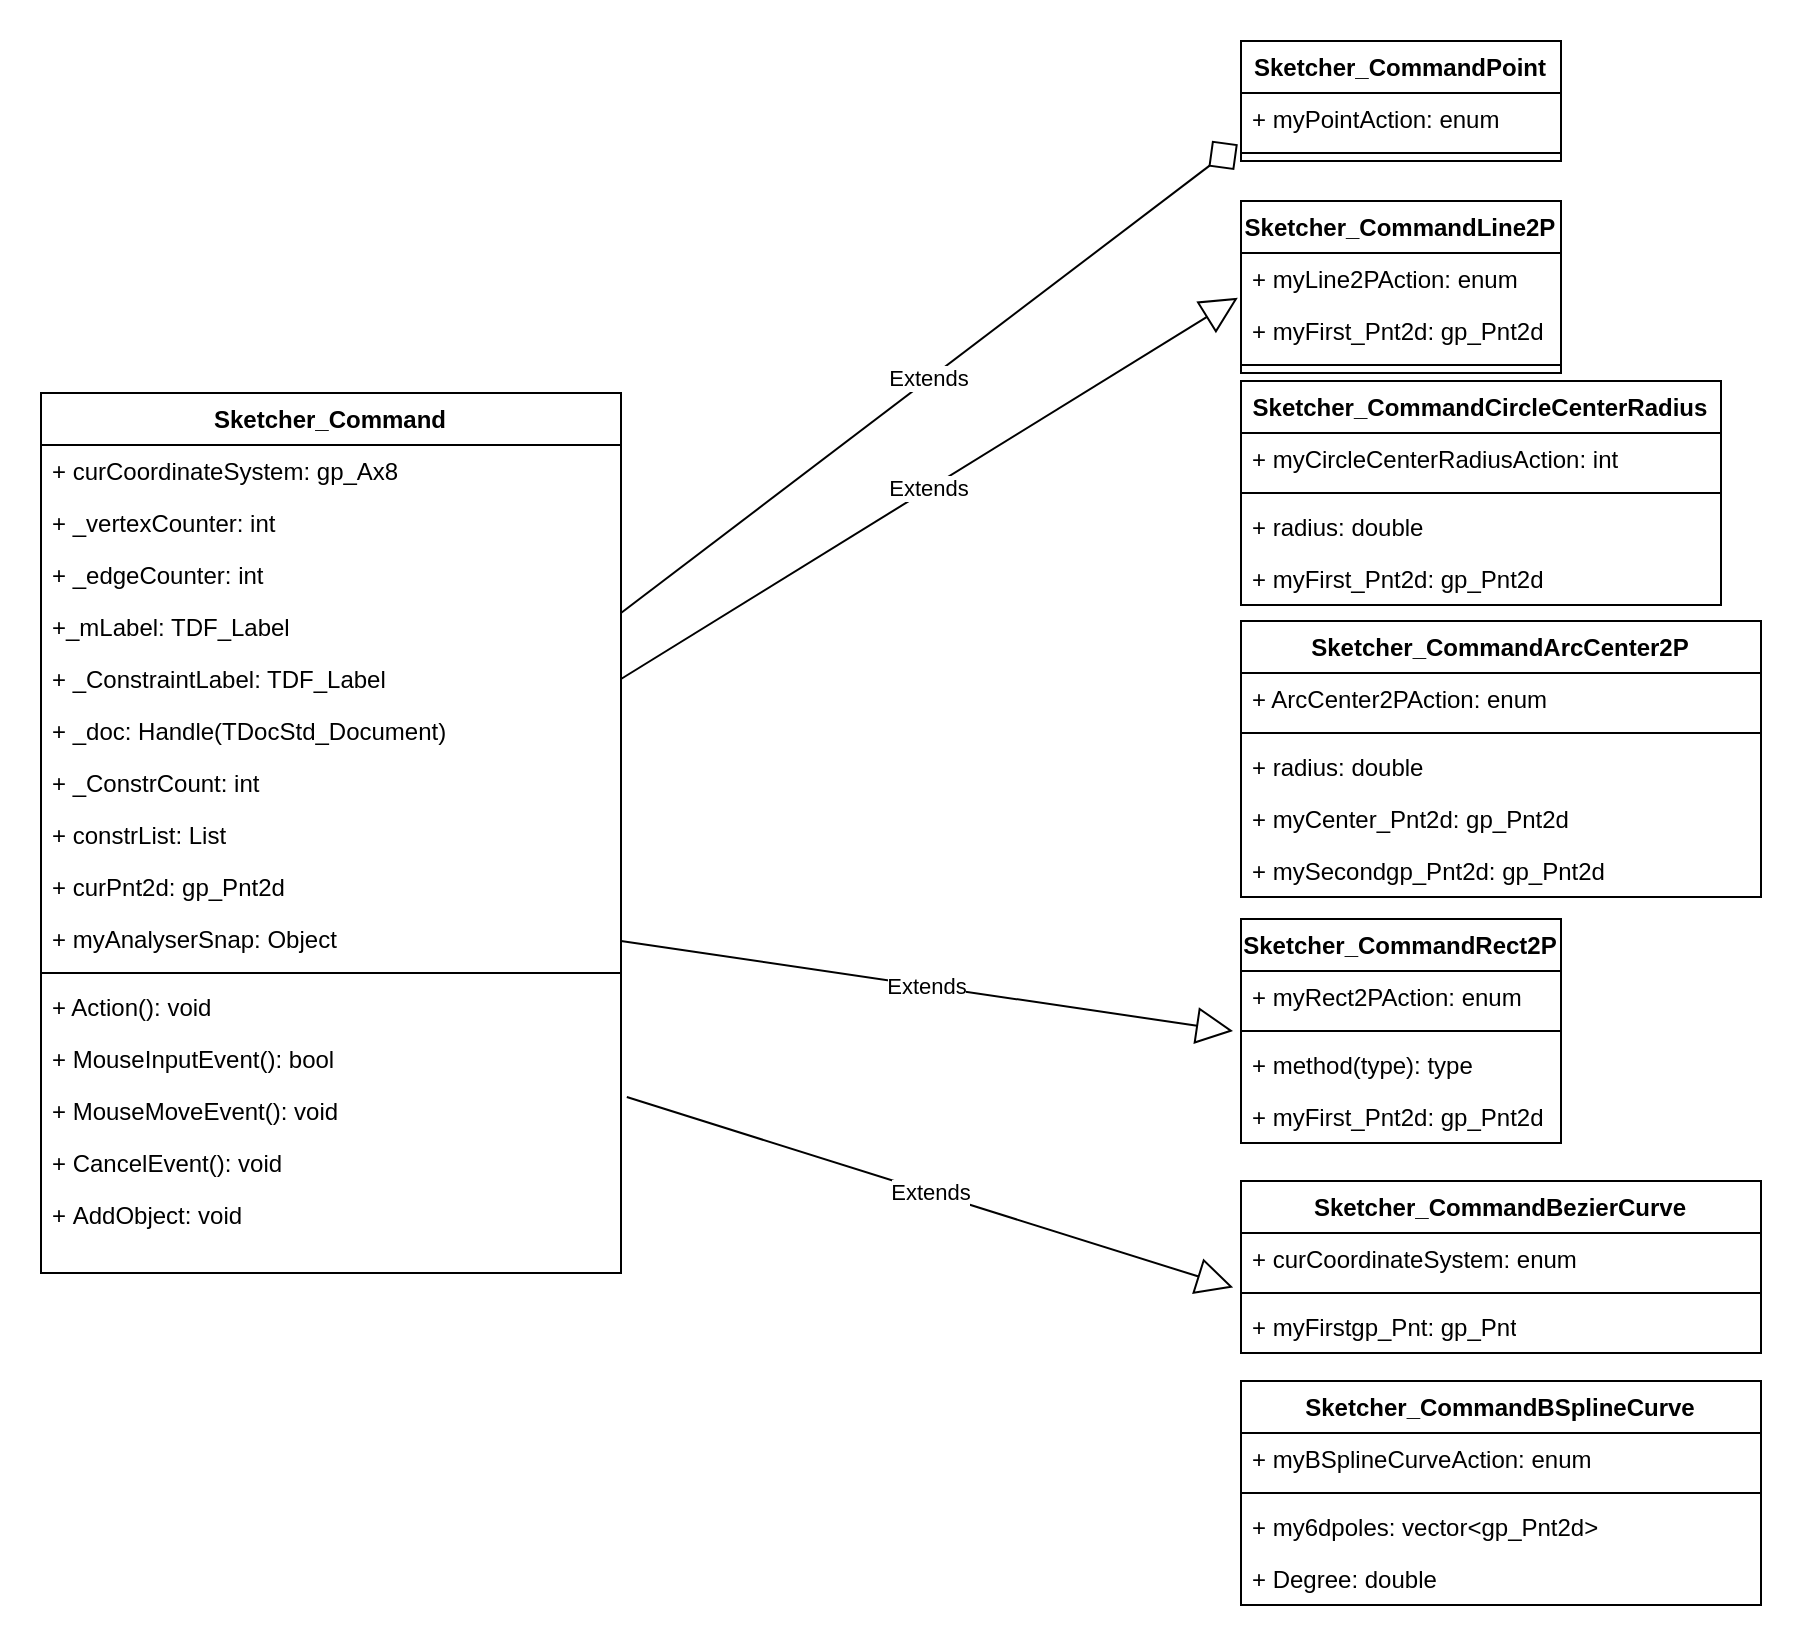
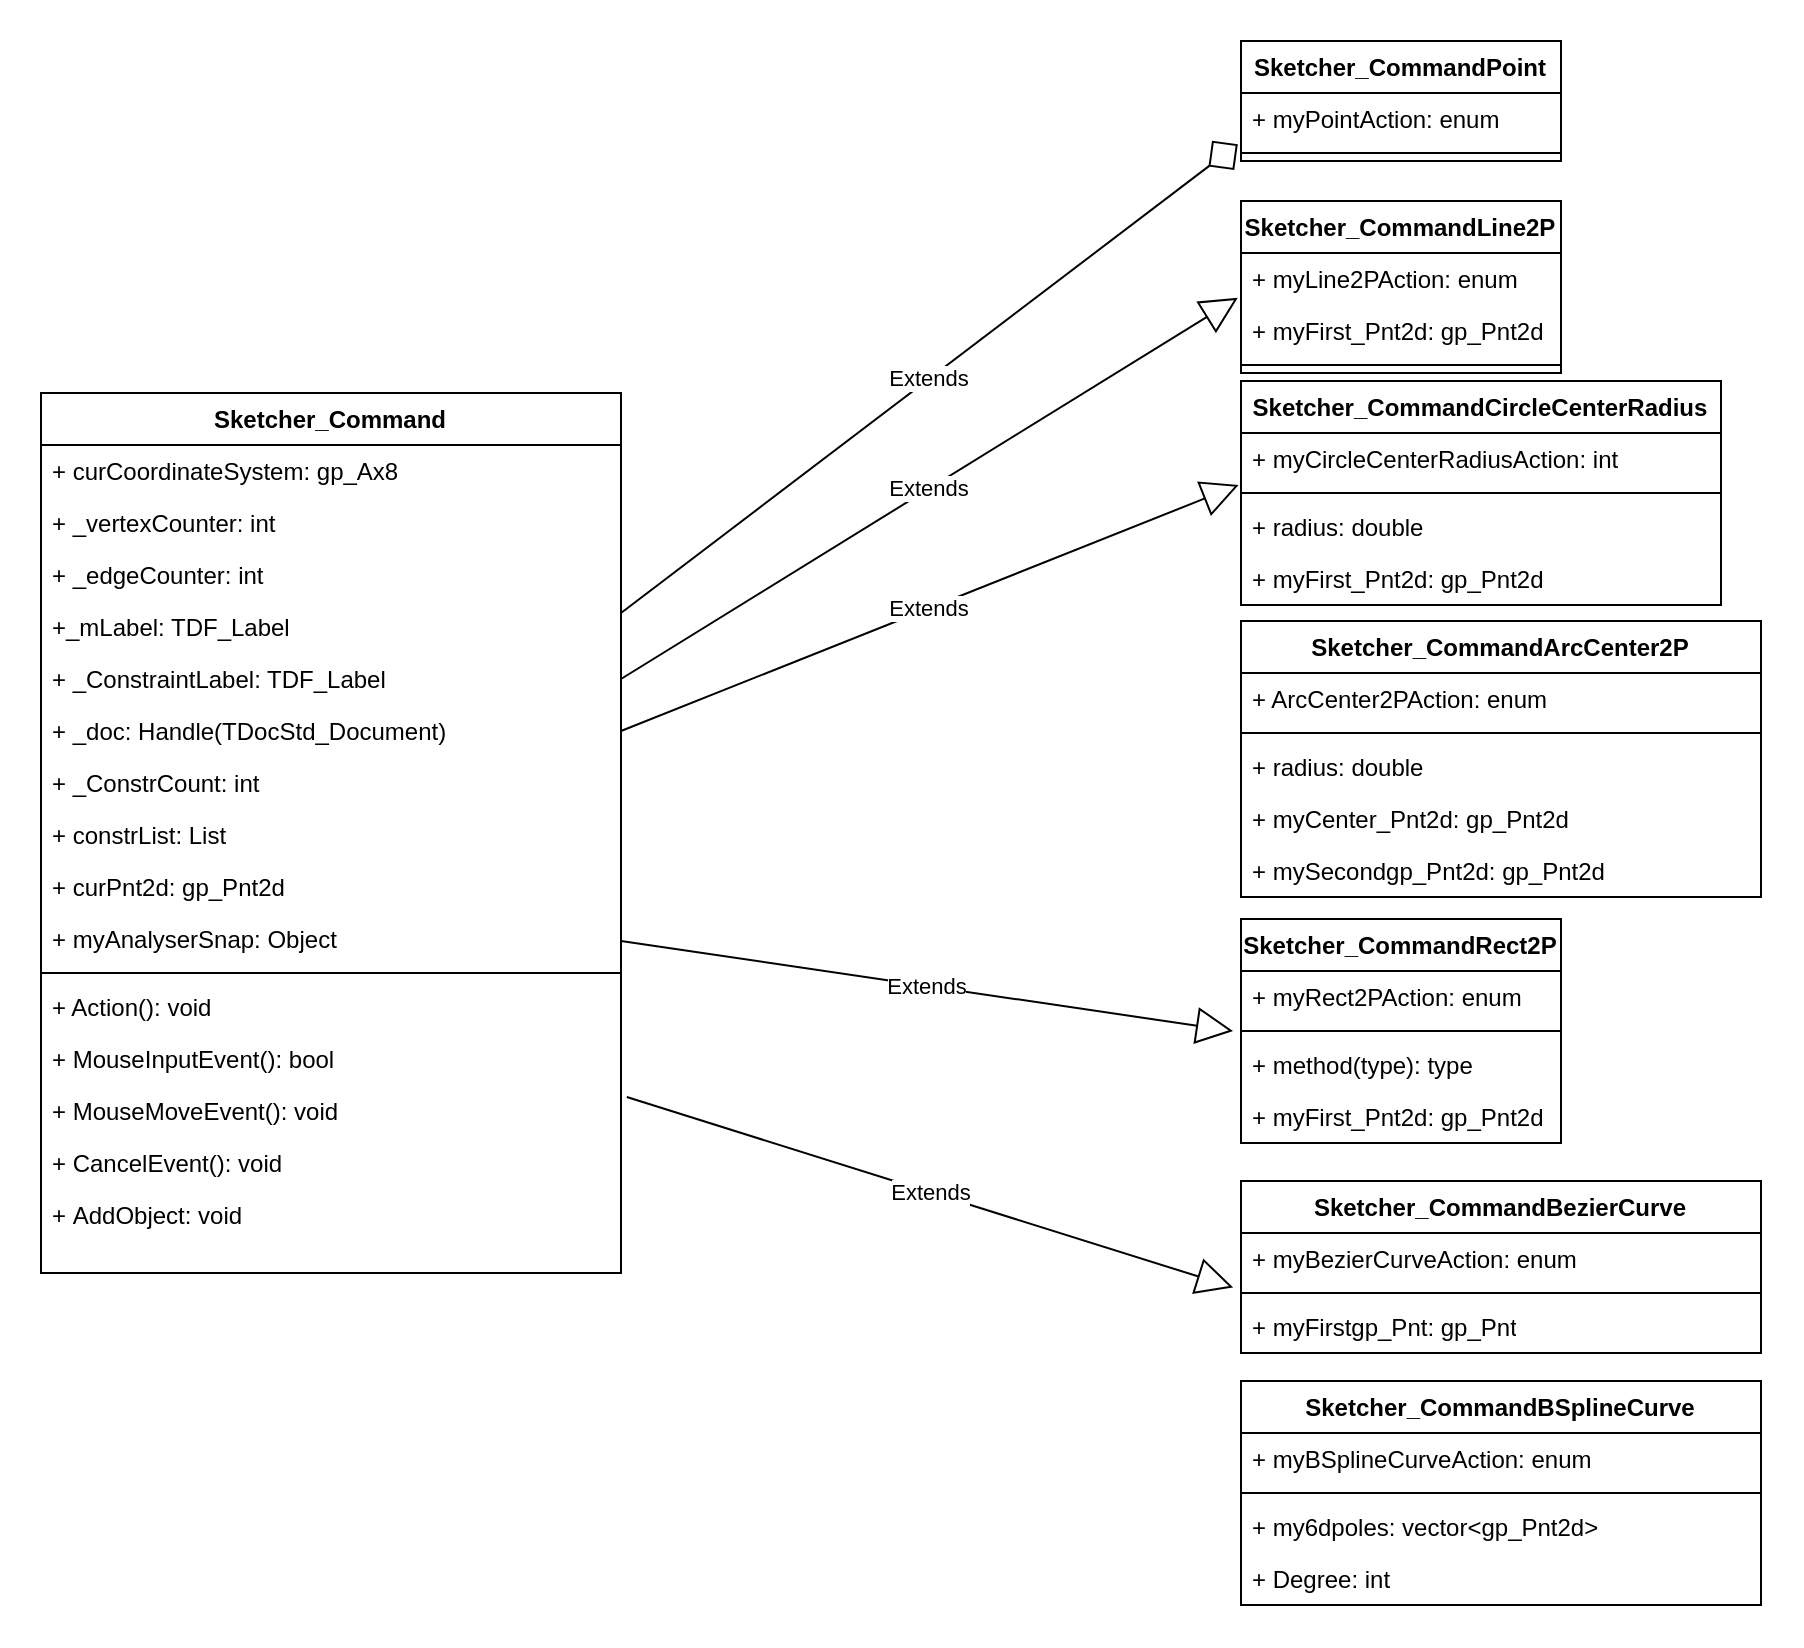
edge "+ _doc: Handle(TDocStd_Document)" -> "+ myCircleCenterRadiusAction: int": added, label "Extends"
node "+ curCoordinateSystem: enum": label "+ curCoordinateSystem: enum" -> "+ myBezierCurveAction: enum"
node "+ Degree: double": label "+ Degree: double" -> "+ Degree: int"
